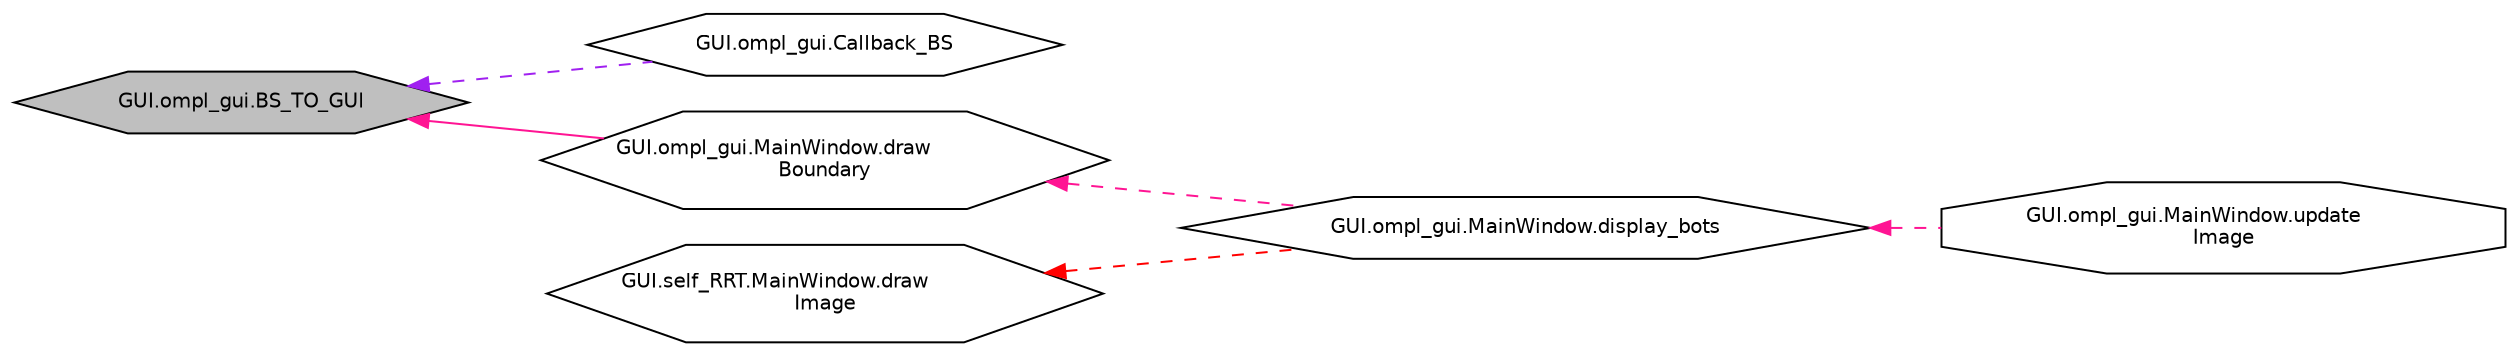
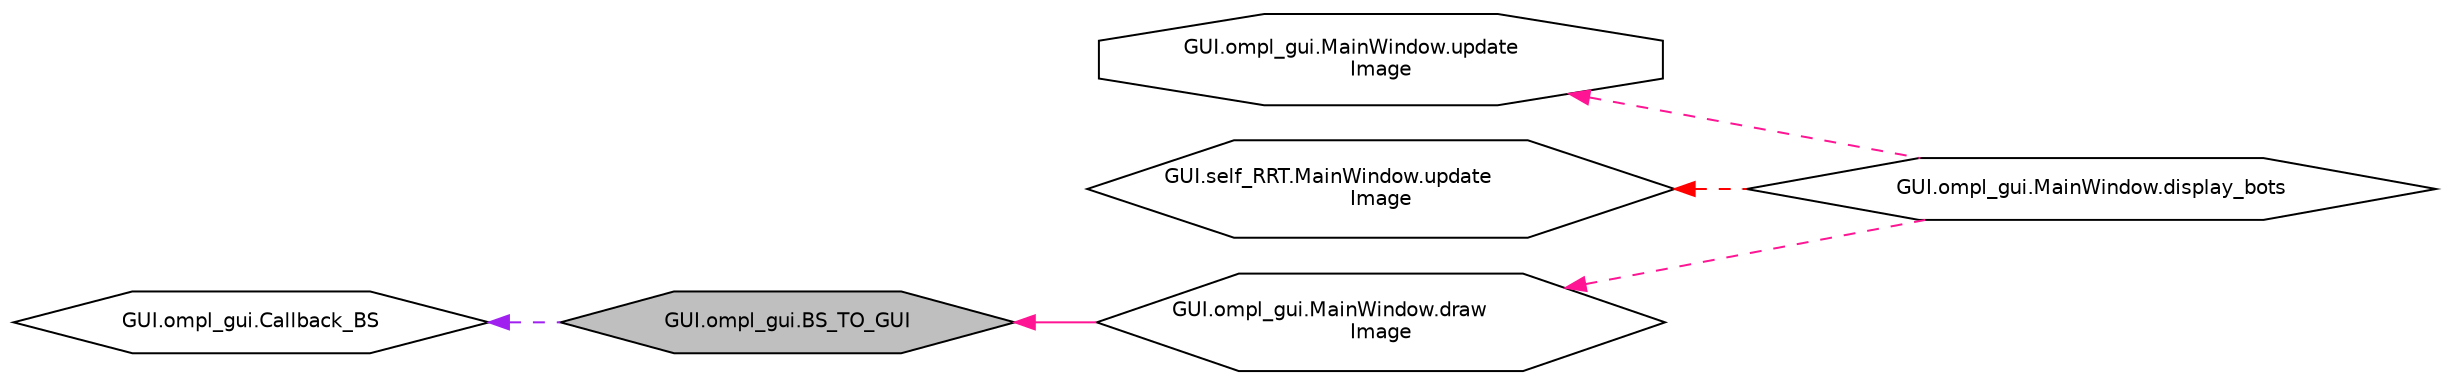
edge "GUI.ompl_gui.Callback_BS" -> "GUI.ompl_gui.BS_TO_GUI": reversed
node "GUI.ompl_gui.MainWindow.draw Boundary": label "GUI.ompl_gui.MainWindow.draw Boundary" -> "GUI.ompl_gui.MainWindow.draw Image"
edge "GUI.ompl_gui.MainWindow.update Image" -> "GUI.ompl_gui.MainWindow.display_bots": reversed
node "GUI.self_RRT.MainWindow.draw Image": label "GUI.self_RRT.MainWindow.draw Image" -> "GUI.self_RRT.MainWindow.update Image"
